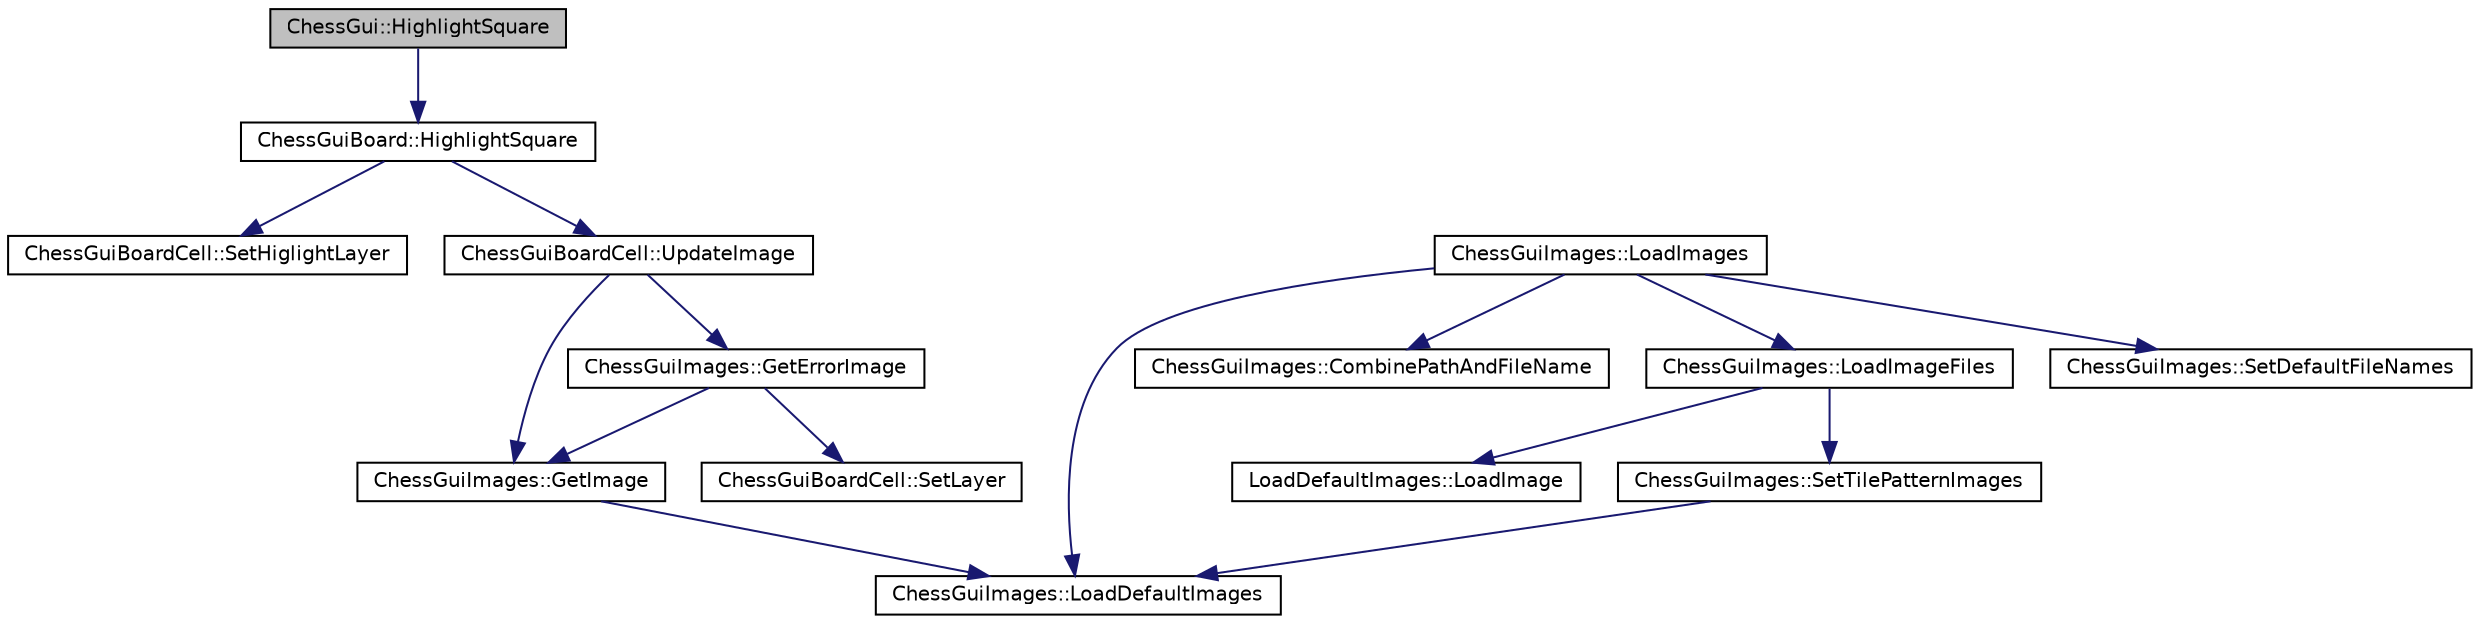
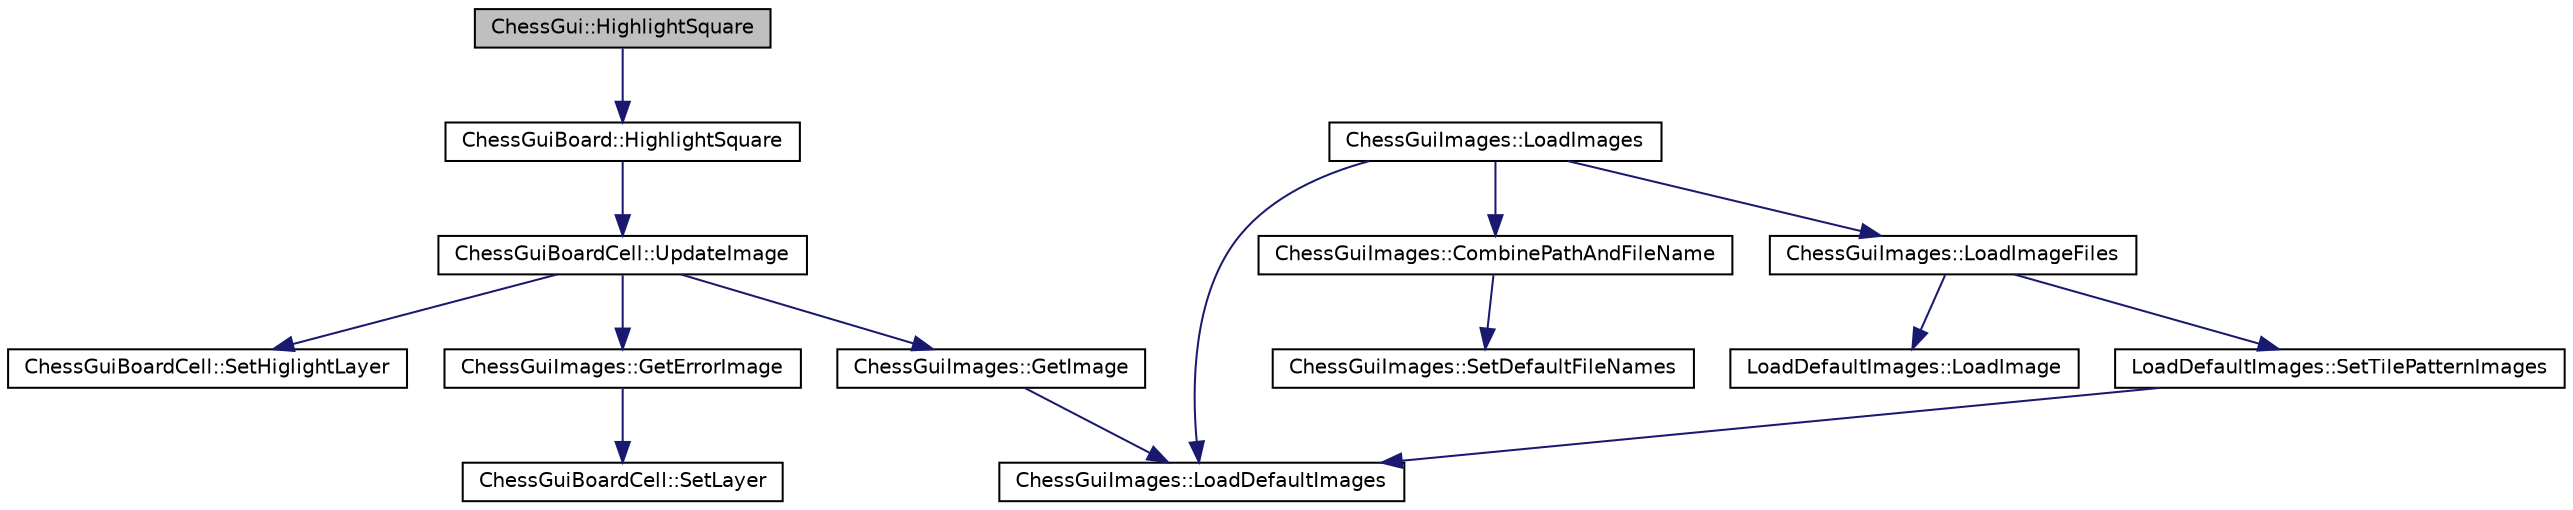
edge "ChessGuiBoard::HighlightSquare" -> "ChessGuiBoardCell::SetHiglightLayer": now "ChessGuiBoardCell::UpdateImage" -> "ChessGuiBoardCell::SetHiglightLayer"
edge "ChessGuiImages::LoadImages" -> "ChessGuiImages::SetDefaultFileNames": now "ChessGuiImages::CombinePathAndFileName" -> "ChessGuiImages::SetDefaultFileNames"
edge "ChessGuiImages::GetErrorImage" -> "ChessGuiImages::GetImage": removed
node "ChessGuiImages::SetTilePatternImages": label "ChessGuiImages::SetTilePatternImages" -> "LoadDefaultImages::SetTilePatternImages"
